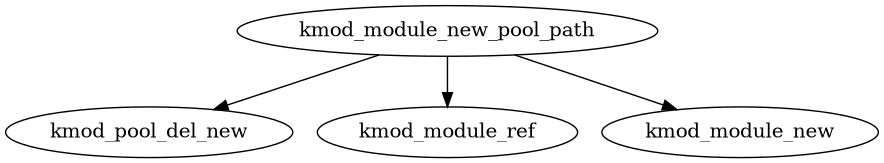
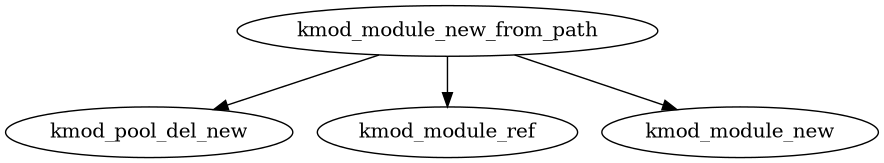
node "kmod_module_new_pool_path": label "kmod_module_new_pool_path" -> "kmod_module_new_from_path"
